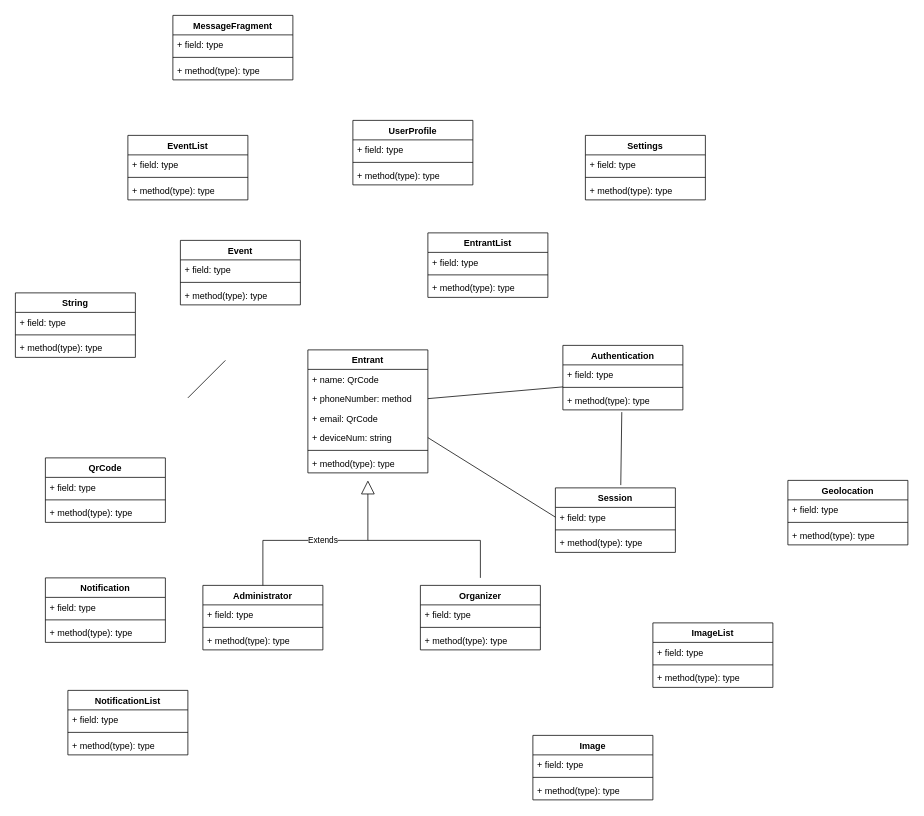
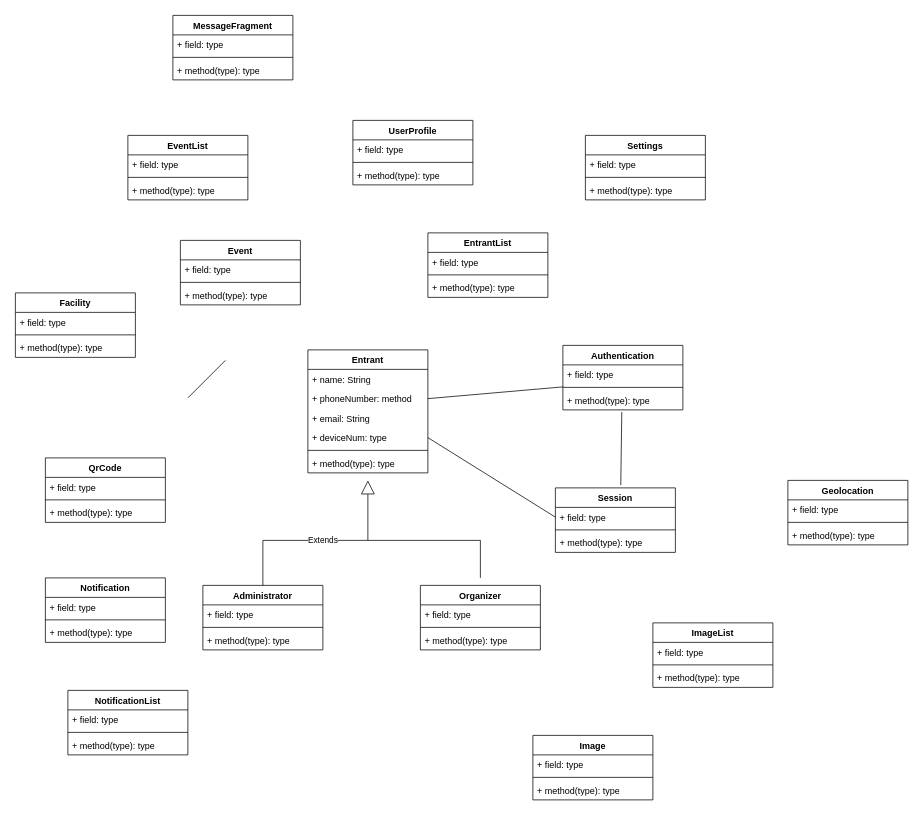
node "String": label "String" -> "Facility"
node "+ name: QrCode": label "+ name: QrCode" -> "+ name: String"
node "+ email: QrCode": label "+ email: QrCode" -> "+ email: String"
node "+ deviceNum: string": label "+ deviceNum: string" -> "+ deviceNum: type"
